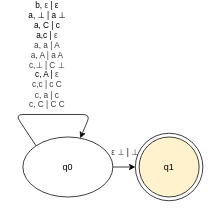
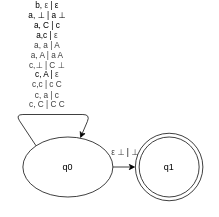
node "q1": fillcolor #fff2cc -> #ffffff
